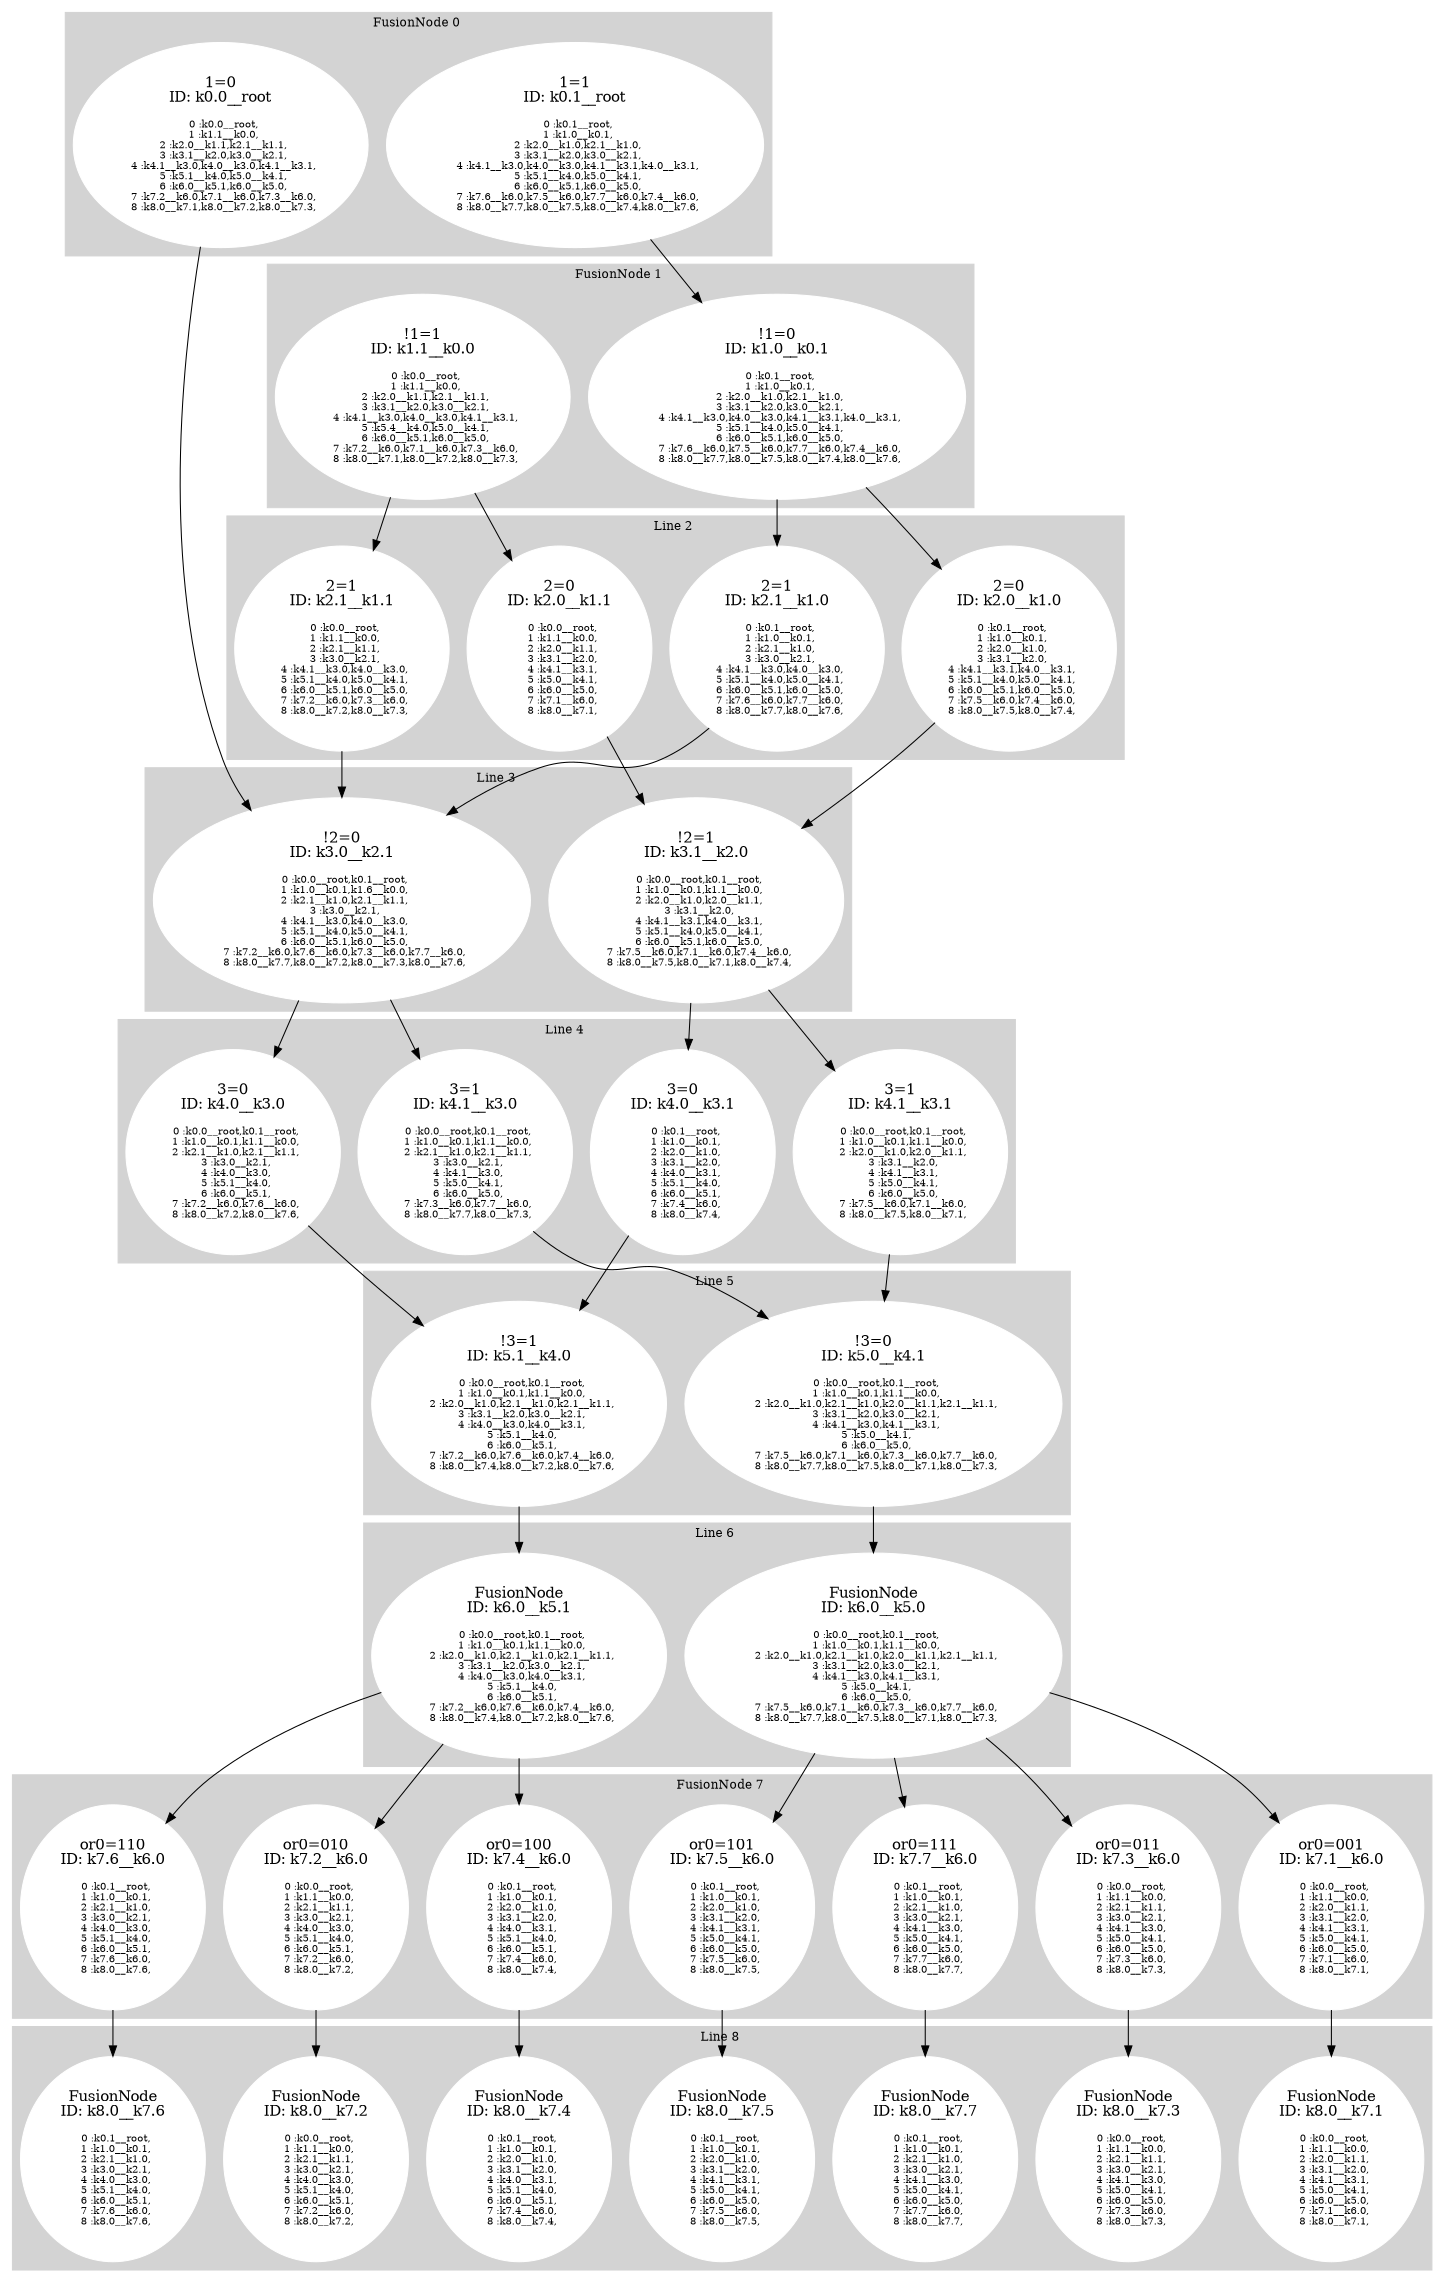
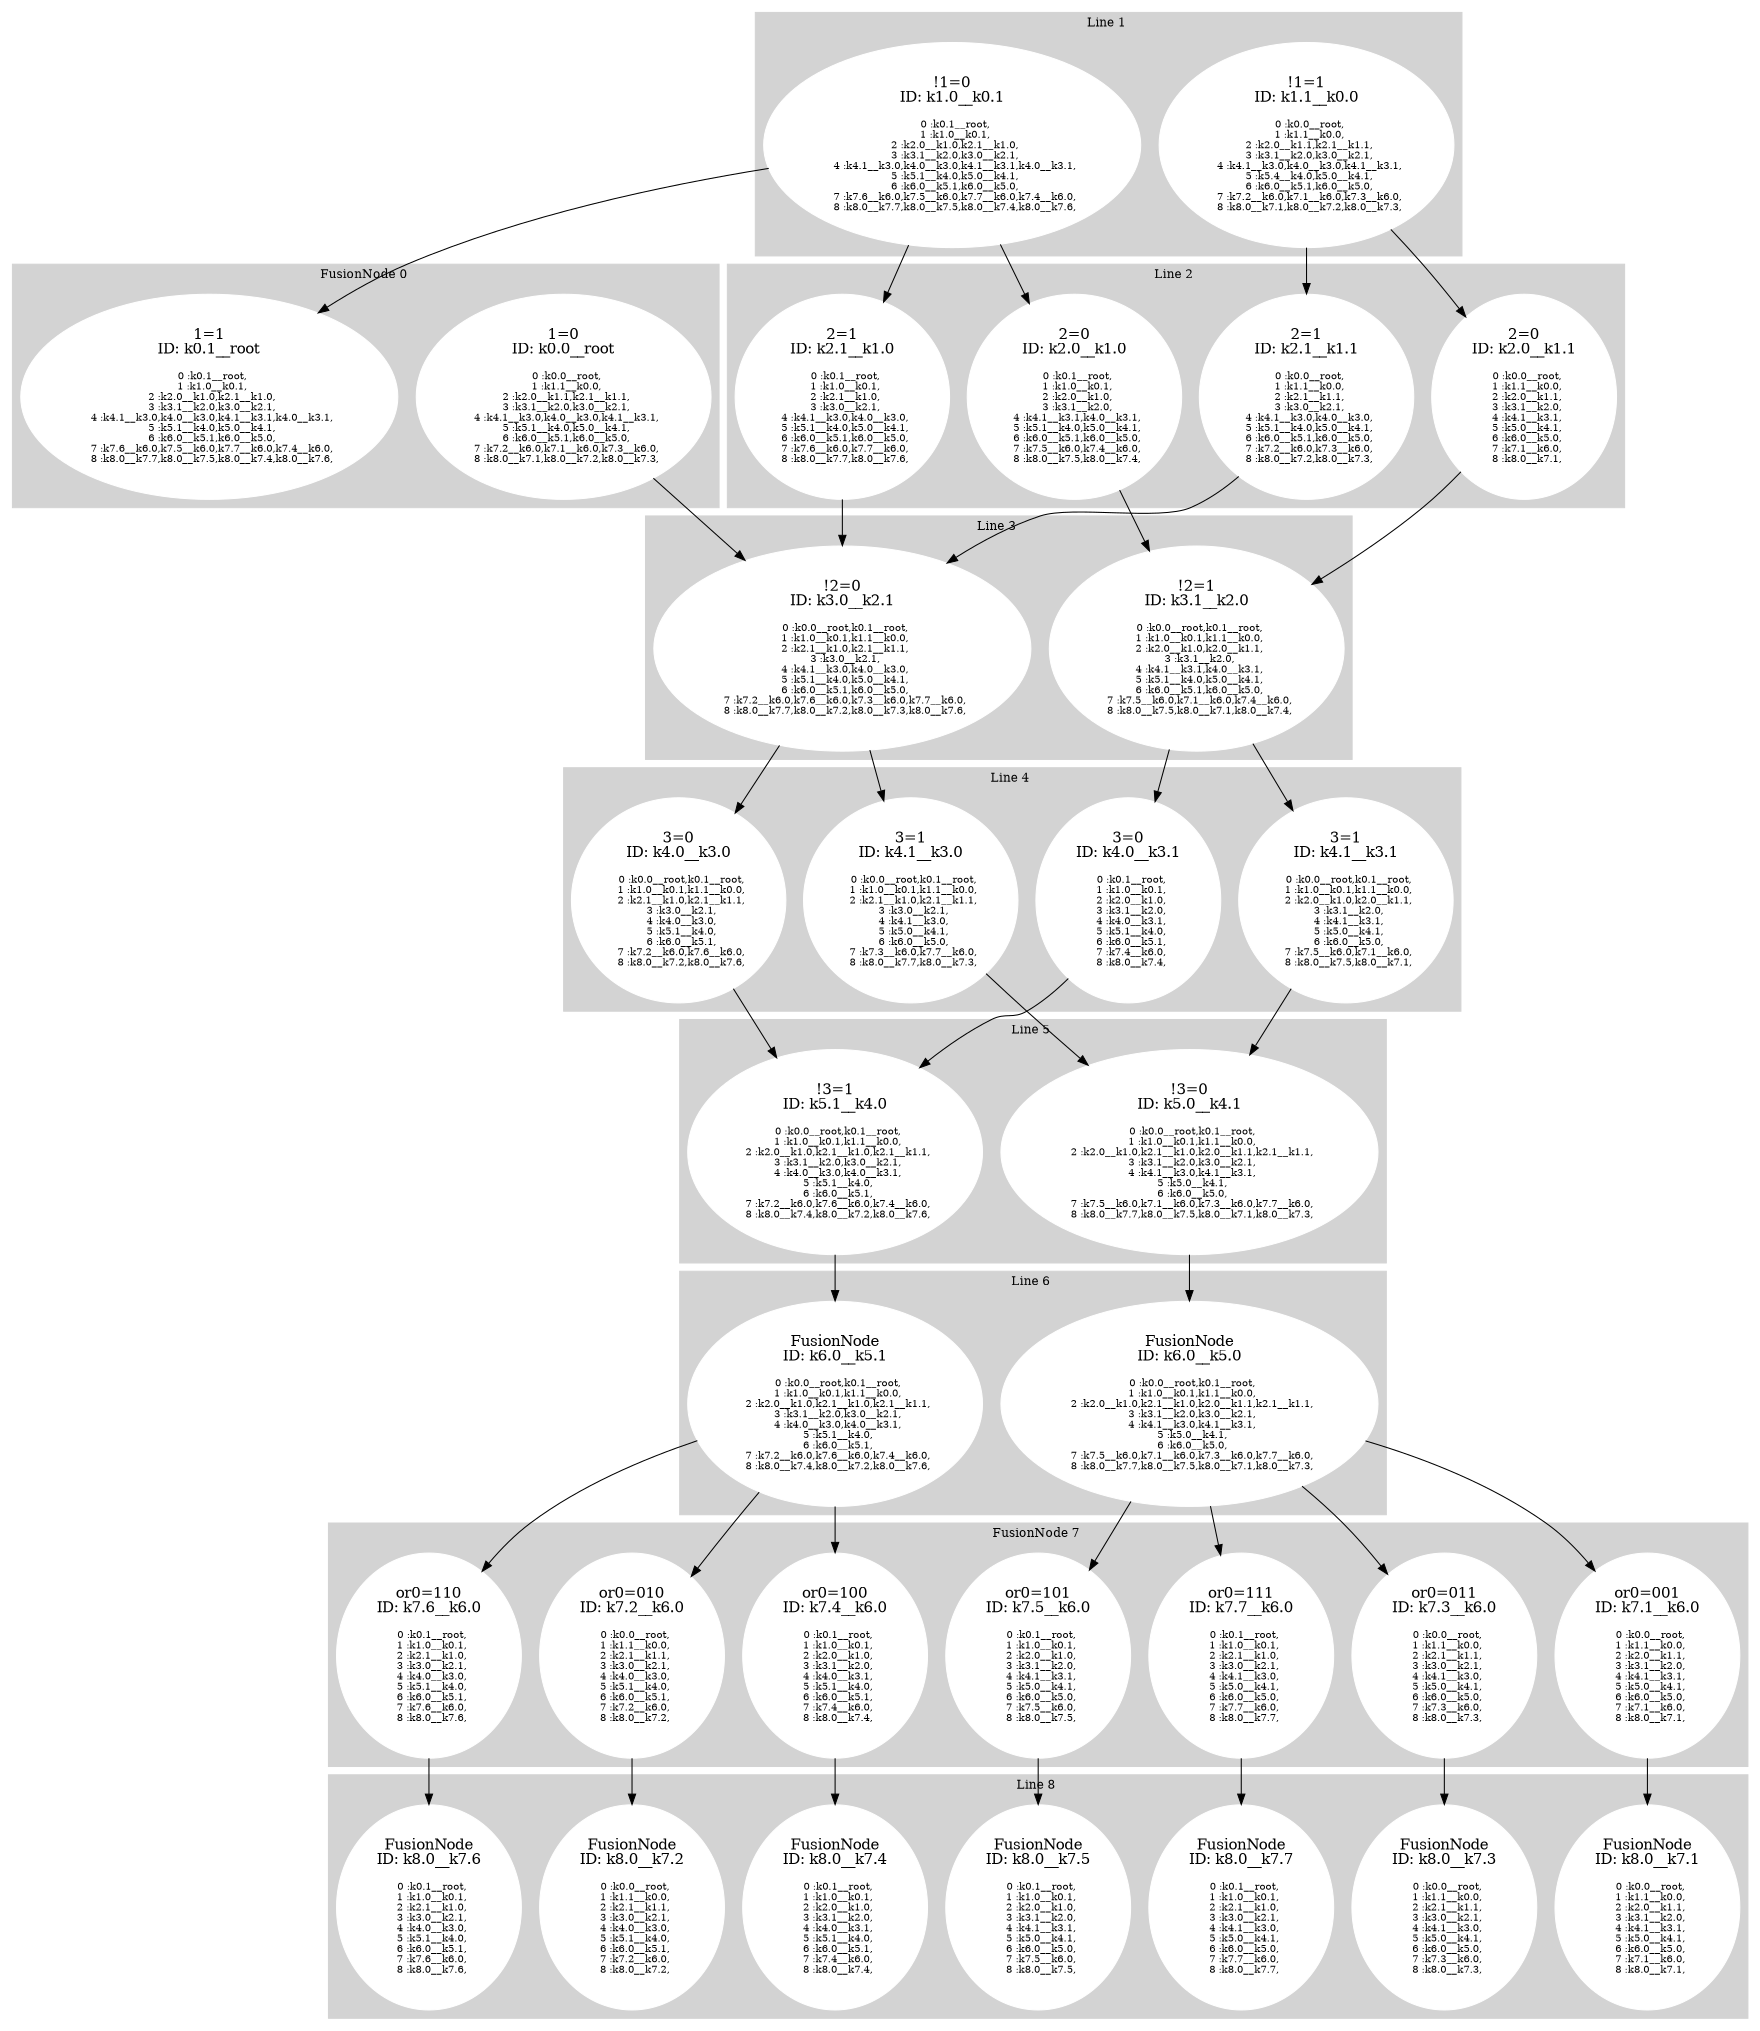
edge "1=1" -> "!1=0": reversed
cluster "FusionNode 1 ": label "FusionNode 1 " -> "Line 1 "
node "!2=0": text "1 :k1.0__k0.1,k1.6__k0.0," -> "1 :k1.0__k0.1,k1.1__k0.0,"
